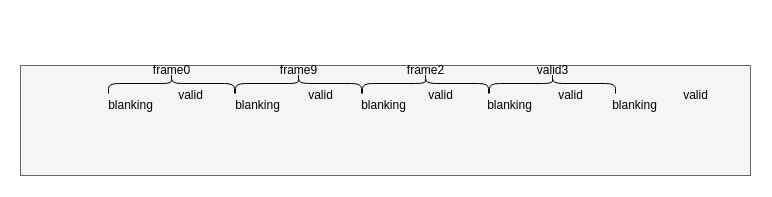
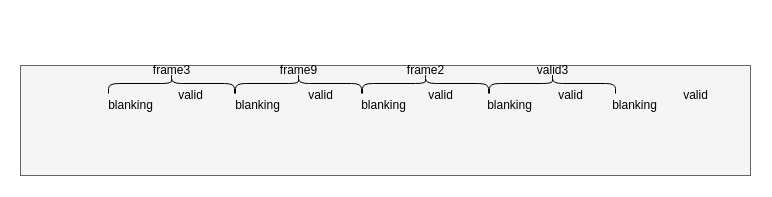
node "frame0": label "frame0" -> "frame3"
